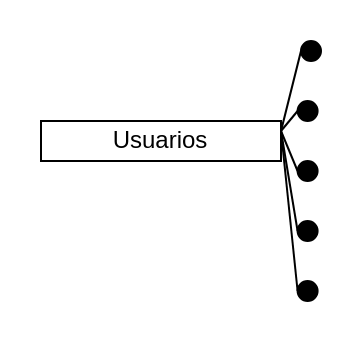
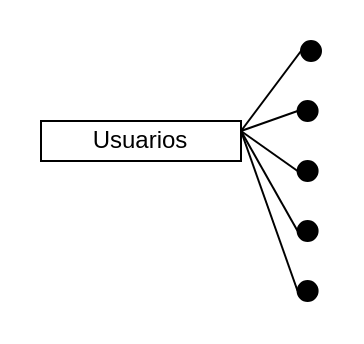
node "Usuarios": size 240x40 -> 200x40
